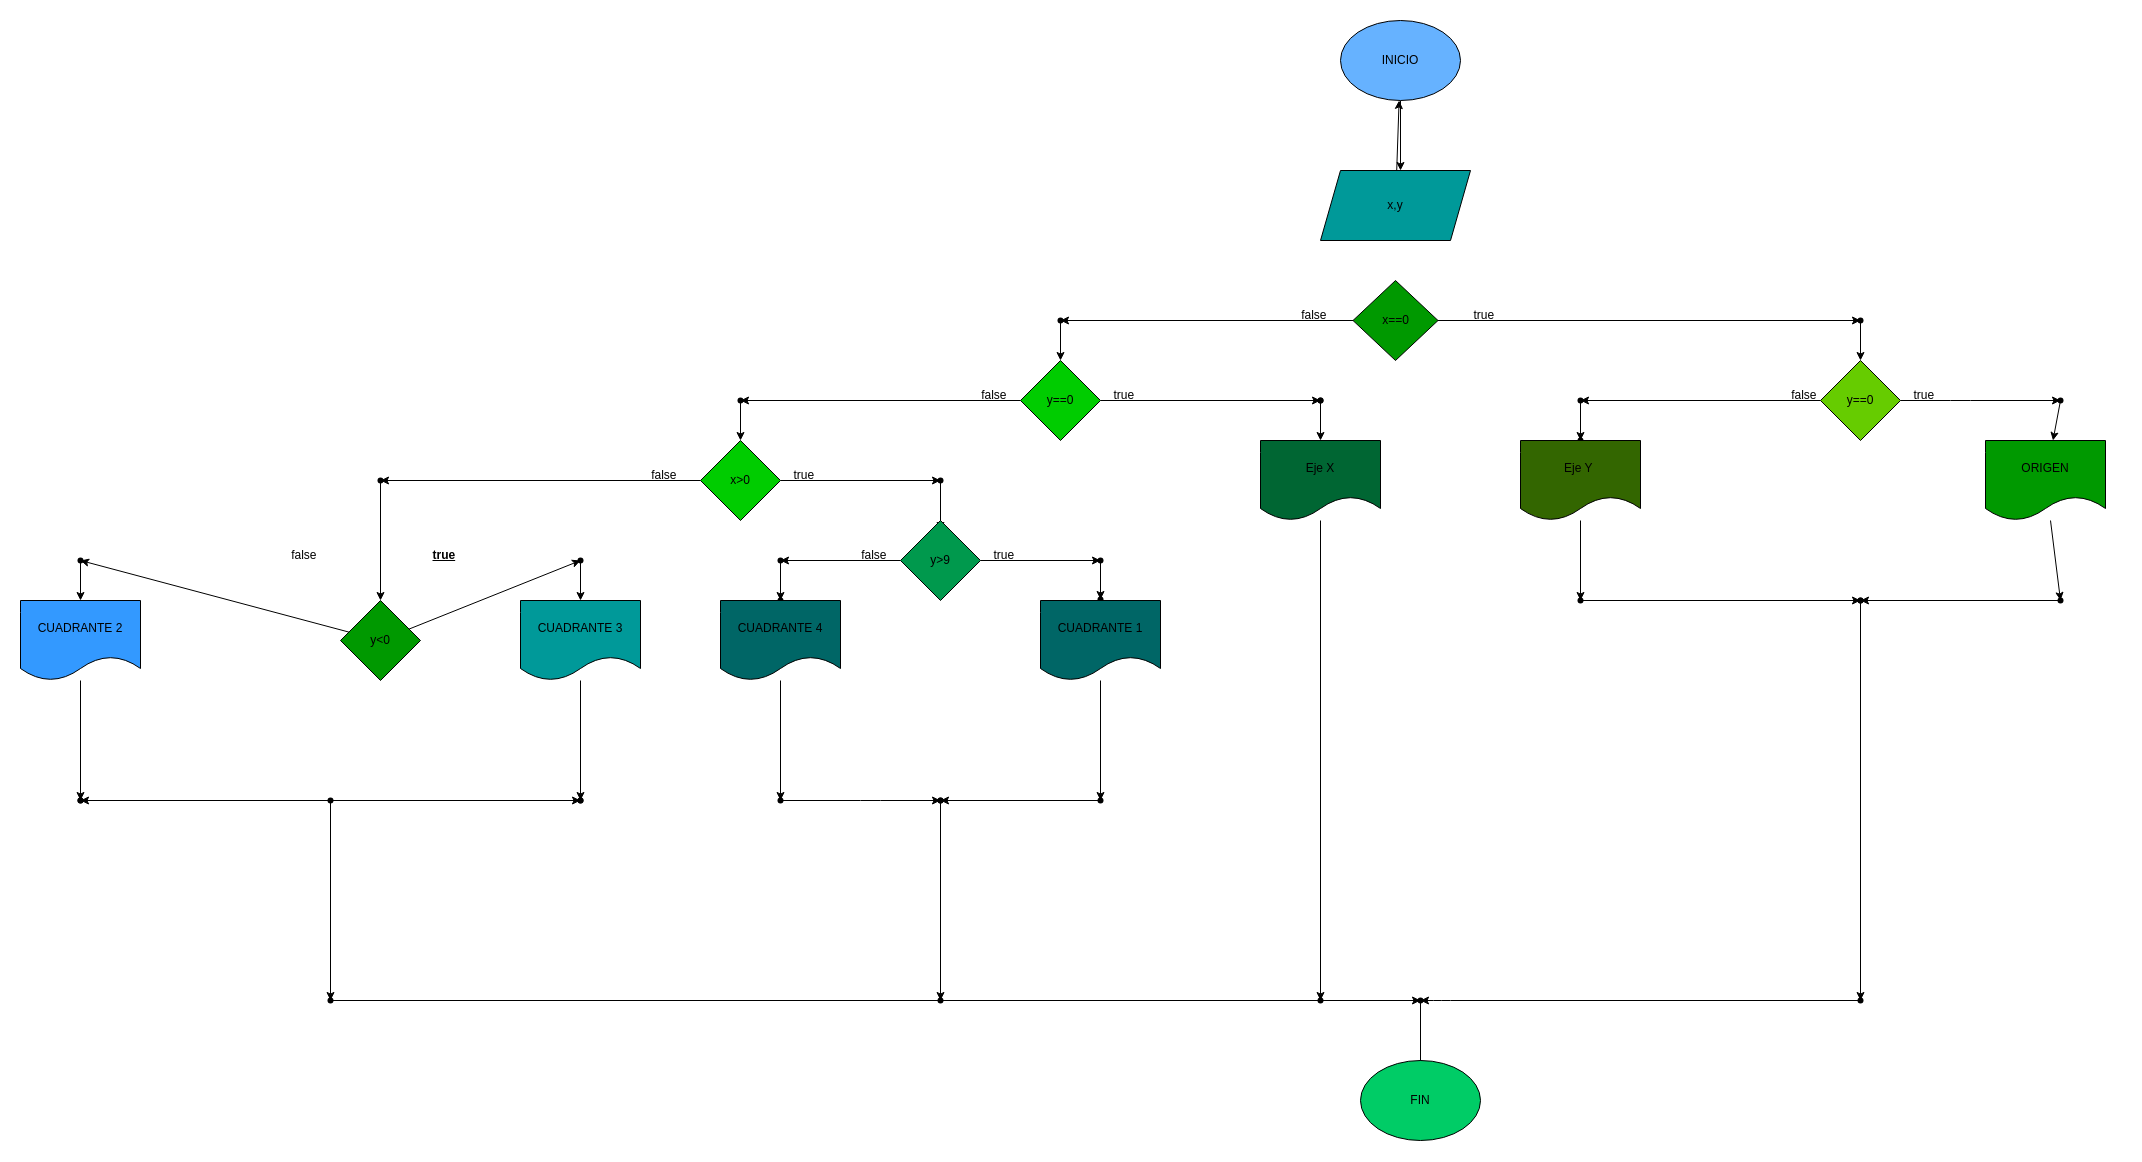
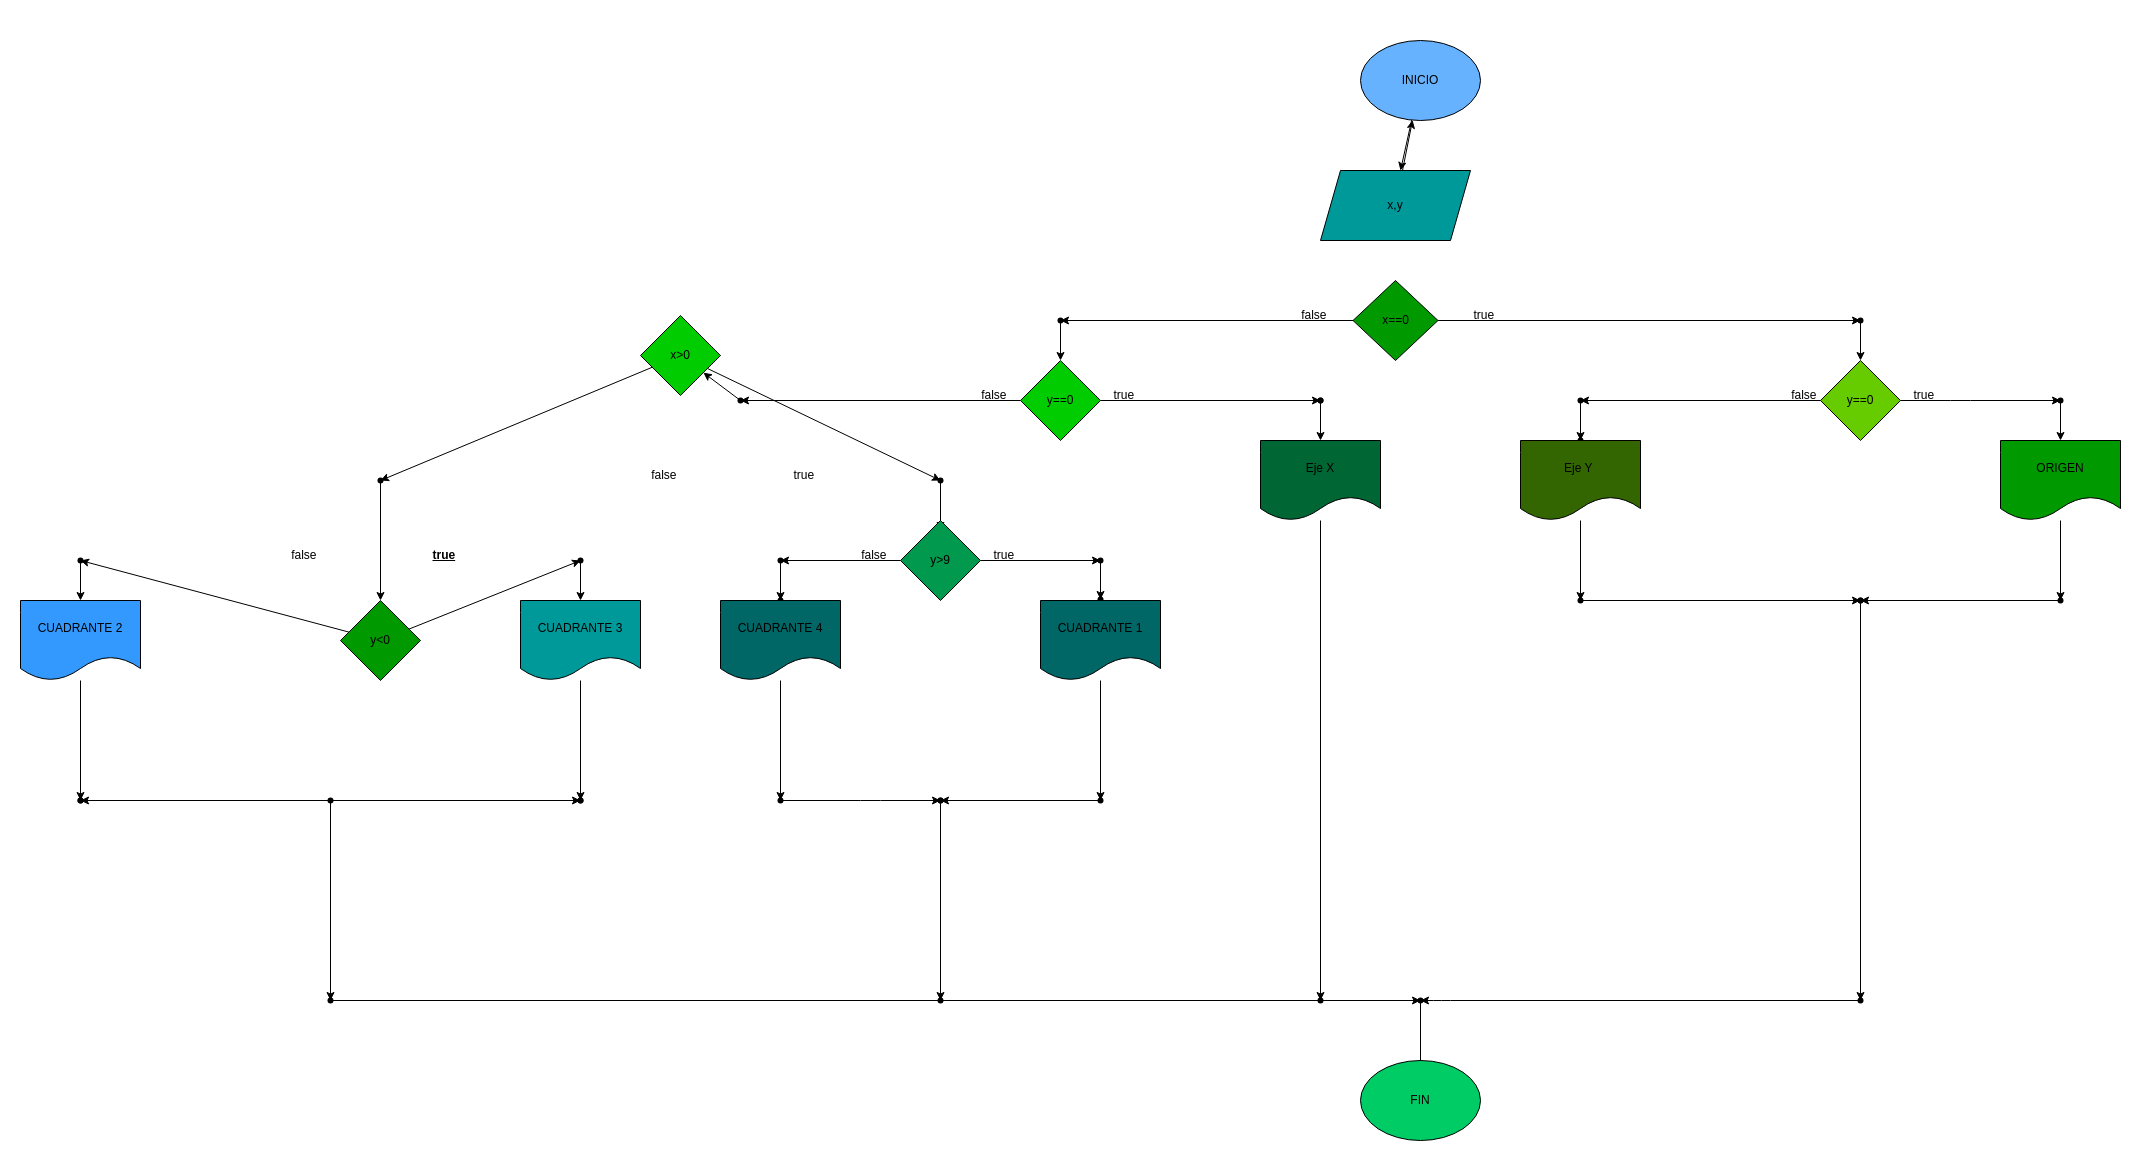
node "INICIO": moved (1401, 61) -> (1421, 81)
node "x>0": moved (741, 481) -> (681, 356)
node "ORIGEN": moved (2046, 481) -> (2061, 481)
